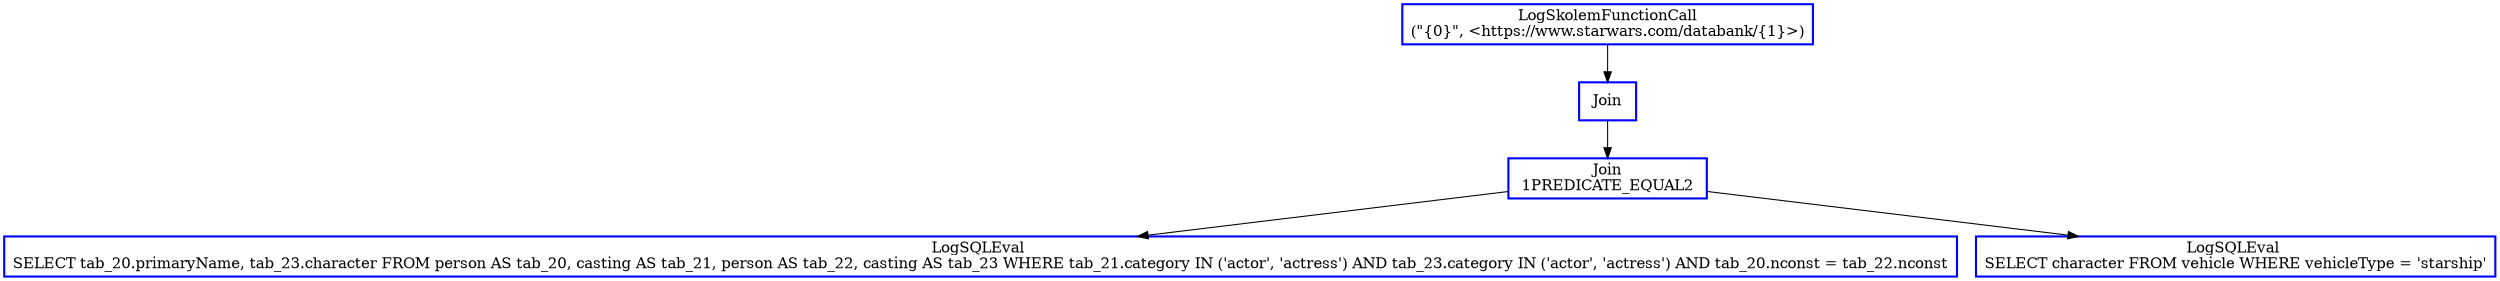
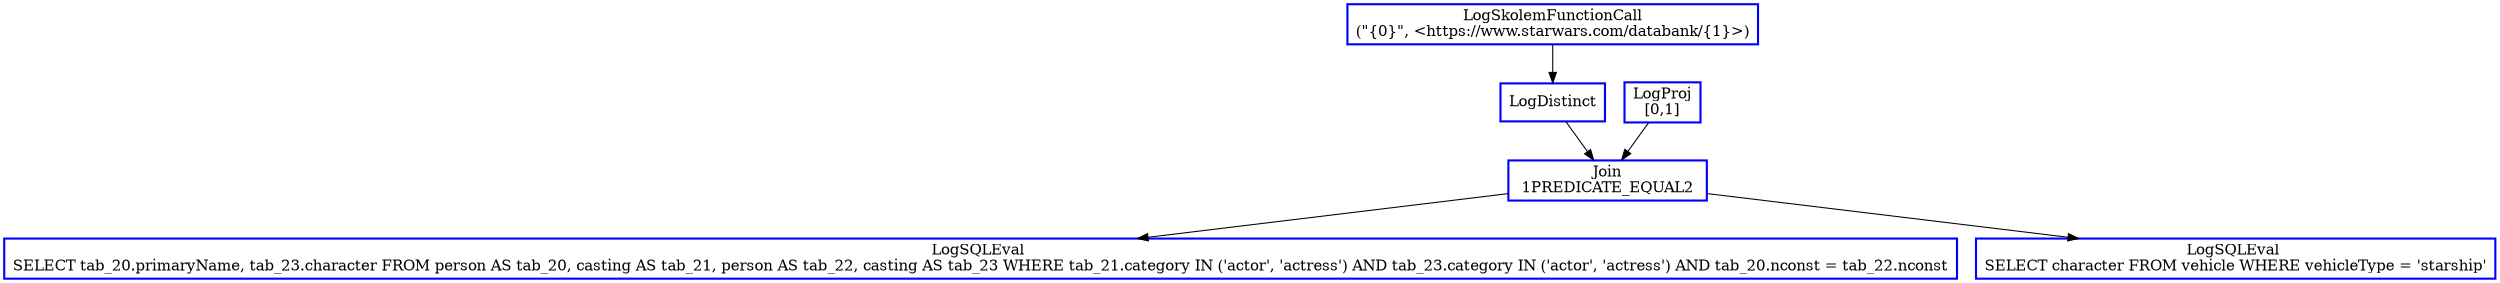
node "Join": label "Join" -> "LogDistinct"
node "LogProj [0,1]": added
